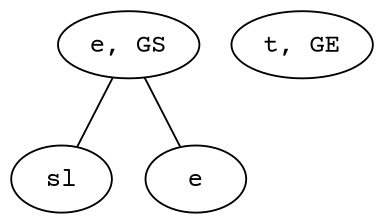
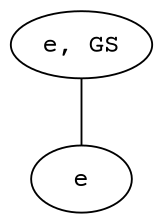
node "t, GE": removed
node "sl": removed
